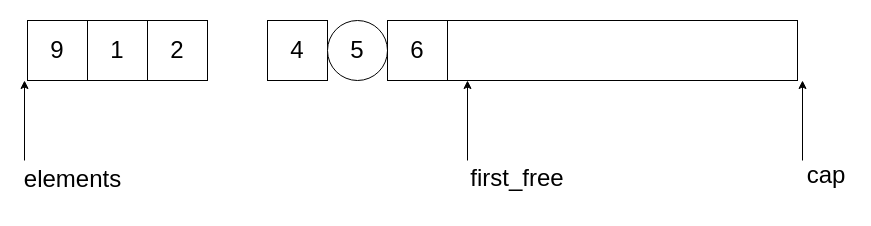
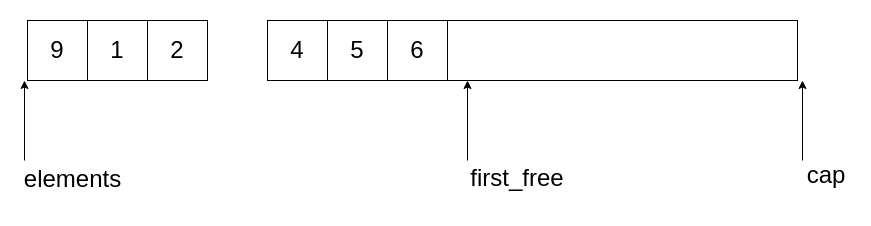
node "5": shape ellipse -> rectangle
